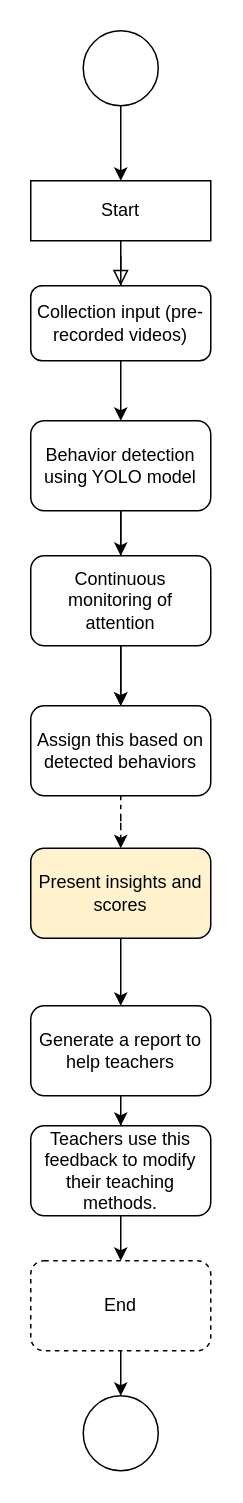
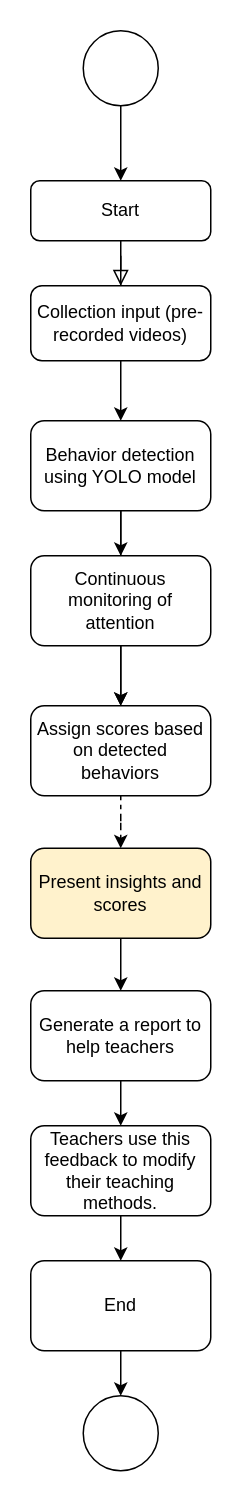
node "Start": shape rectangle -> rounded rectangle
node "Assign this based on detected behaviors": label "Assign this based on detected behaviors" -> "Assign scores based on detected behaviors"
node "Generate a report to help teachers": moved (121, 1051) -> (121, 1036)
node "End": style dashed -> solid
